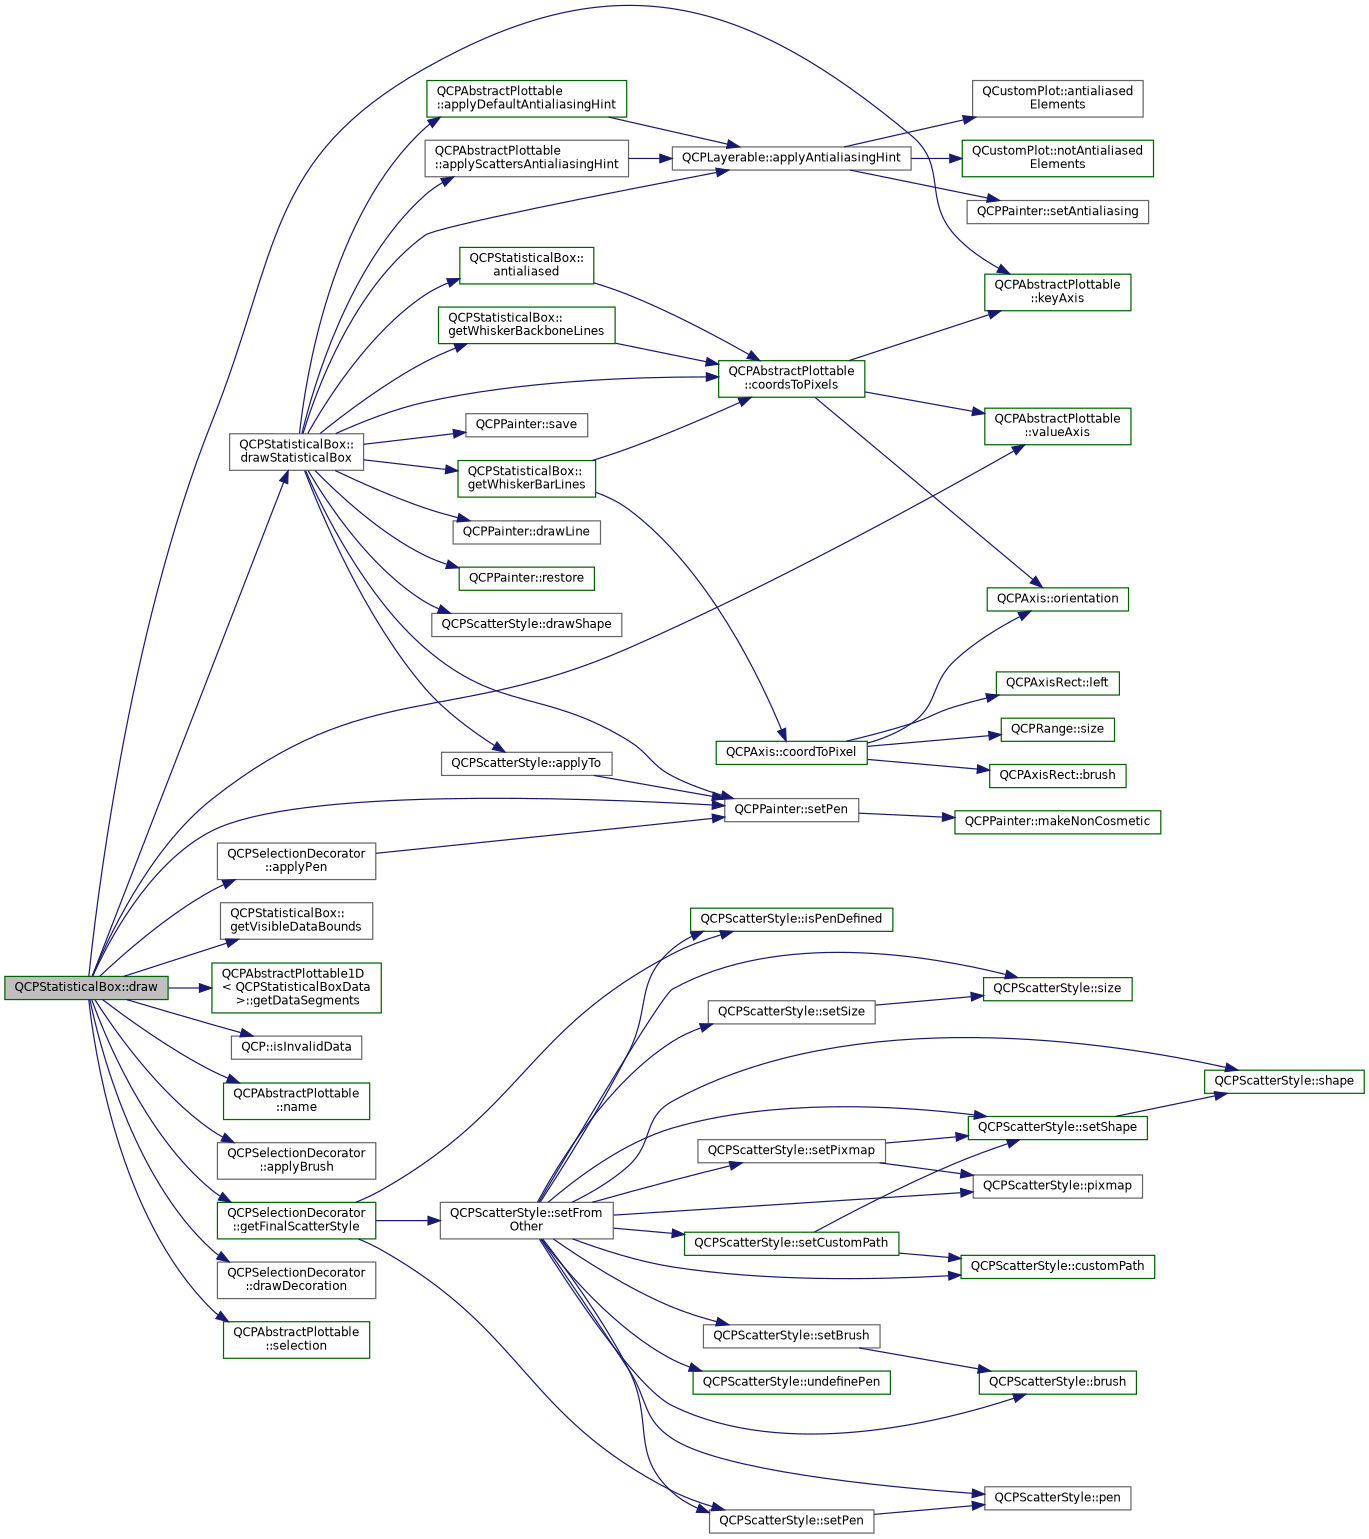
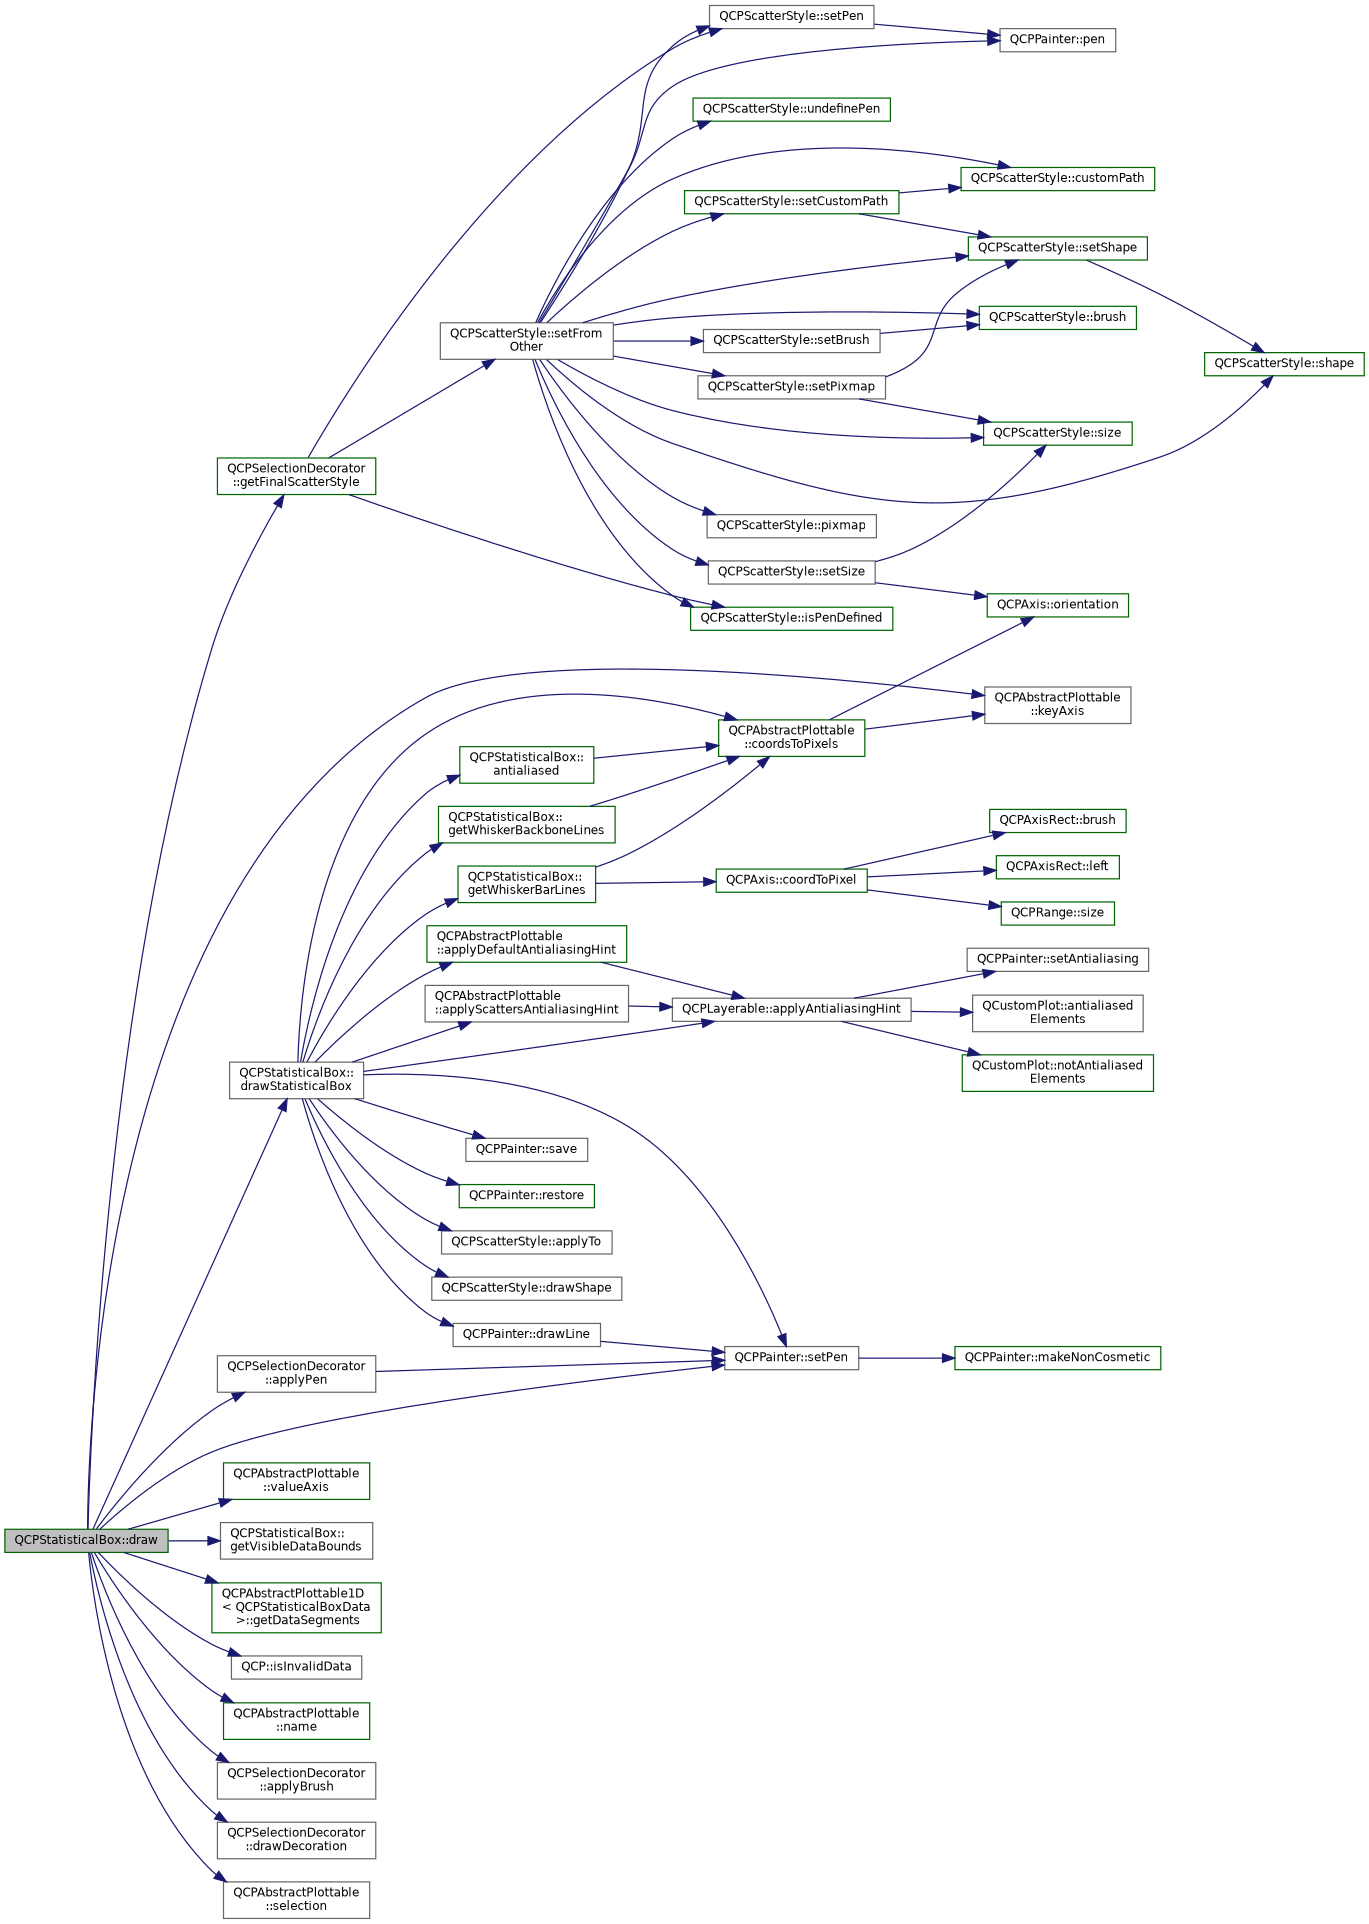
node "QCPAbstractPlottable ::keyAxis": color darkgreen -> gray40
edge "QCPAbstractPlottable ::coordsToPixels" -> "QCPAbstractPlottable ::valueAxis": removed
edge "QCPAxis::coordToPixel" -> "QCPAxis::orientation": now "QCPScatterStyle::setSize" -> "QCPAxis::orientation"
edge "QCPScatterStyle::applyTo" -> "QCPPainter::setPen": now "QCPPainter::drawLine" -> "QCPPainter::setPen"
edge "QCPScatterStyle::setPixmap" -> "QCPScatterStyle::pixmap": now "QCPScatterStyle::setPixmap" -> "QCPScatterStyle::size"
node "QCPAbstractPlottable ::selection": color darkgreen -> gray40
node "QCPScatterStyle::pen": label "QCPScatterStyle::pen" -> "QCPPainter::pen"
